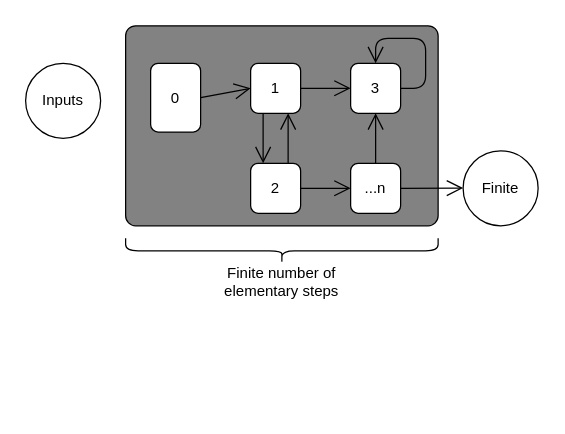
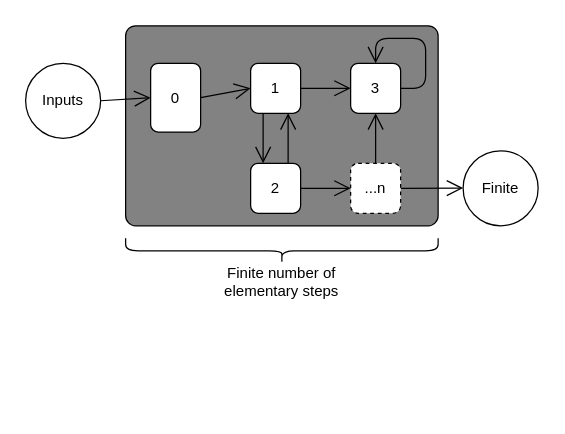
edge "Inputs" -> "0": added
node "...n": style solid -> dashed
